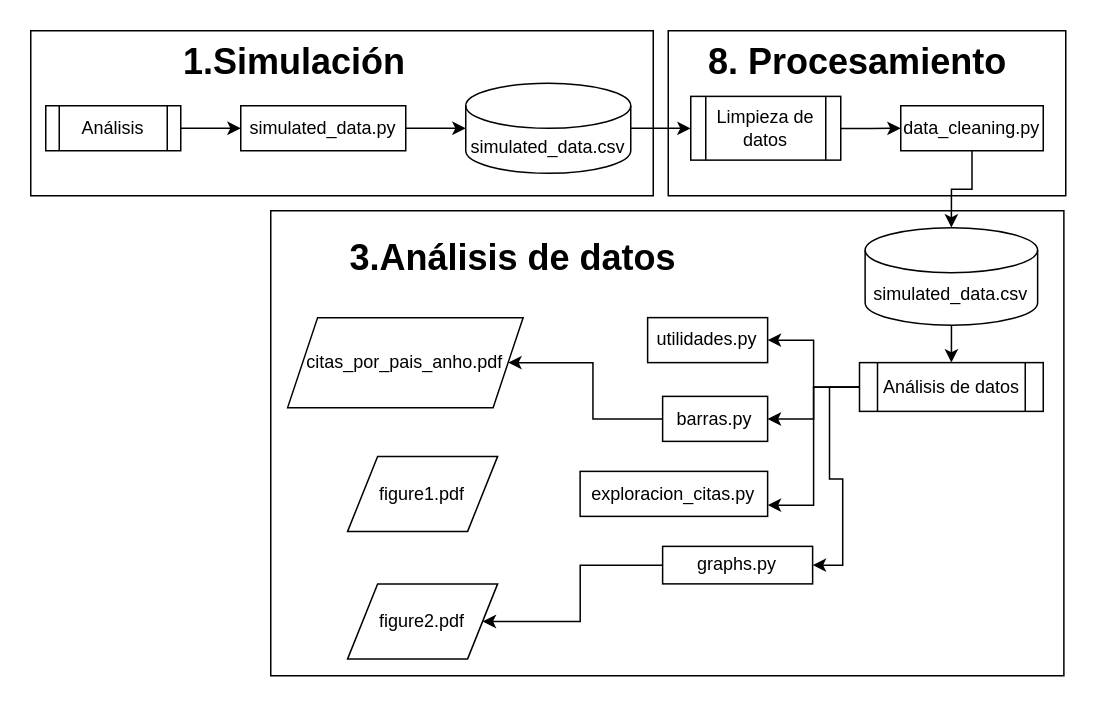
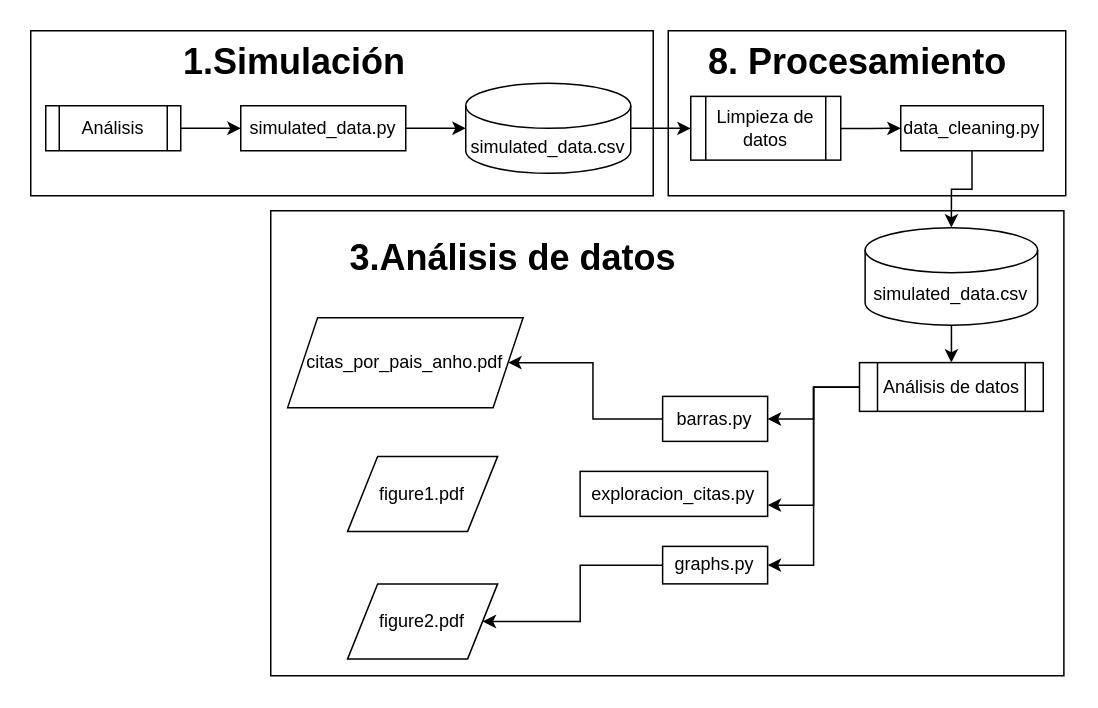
node "utilidades.py": removed
edge "Análisis de datos" -> "utilidades.py": removed
node "graphs.py": size 150x38 -> 105x38
